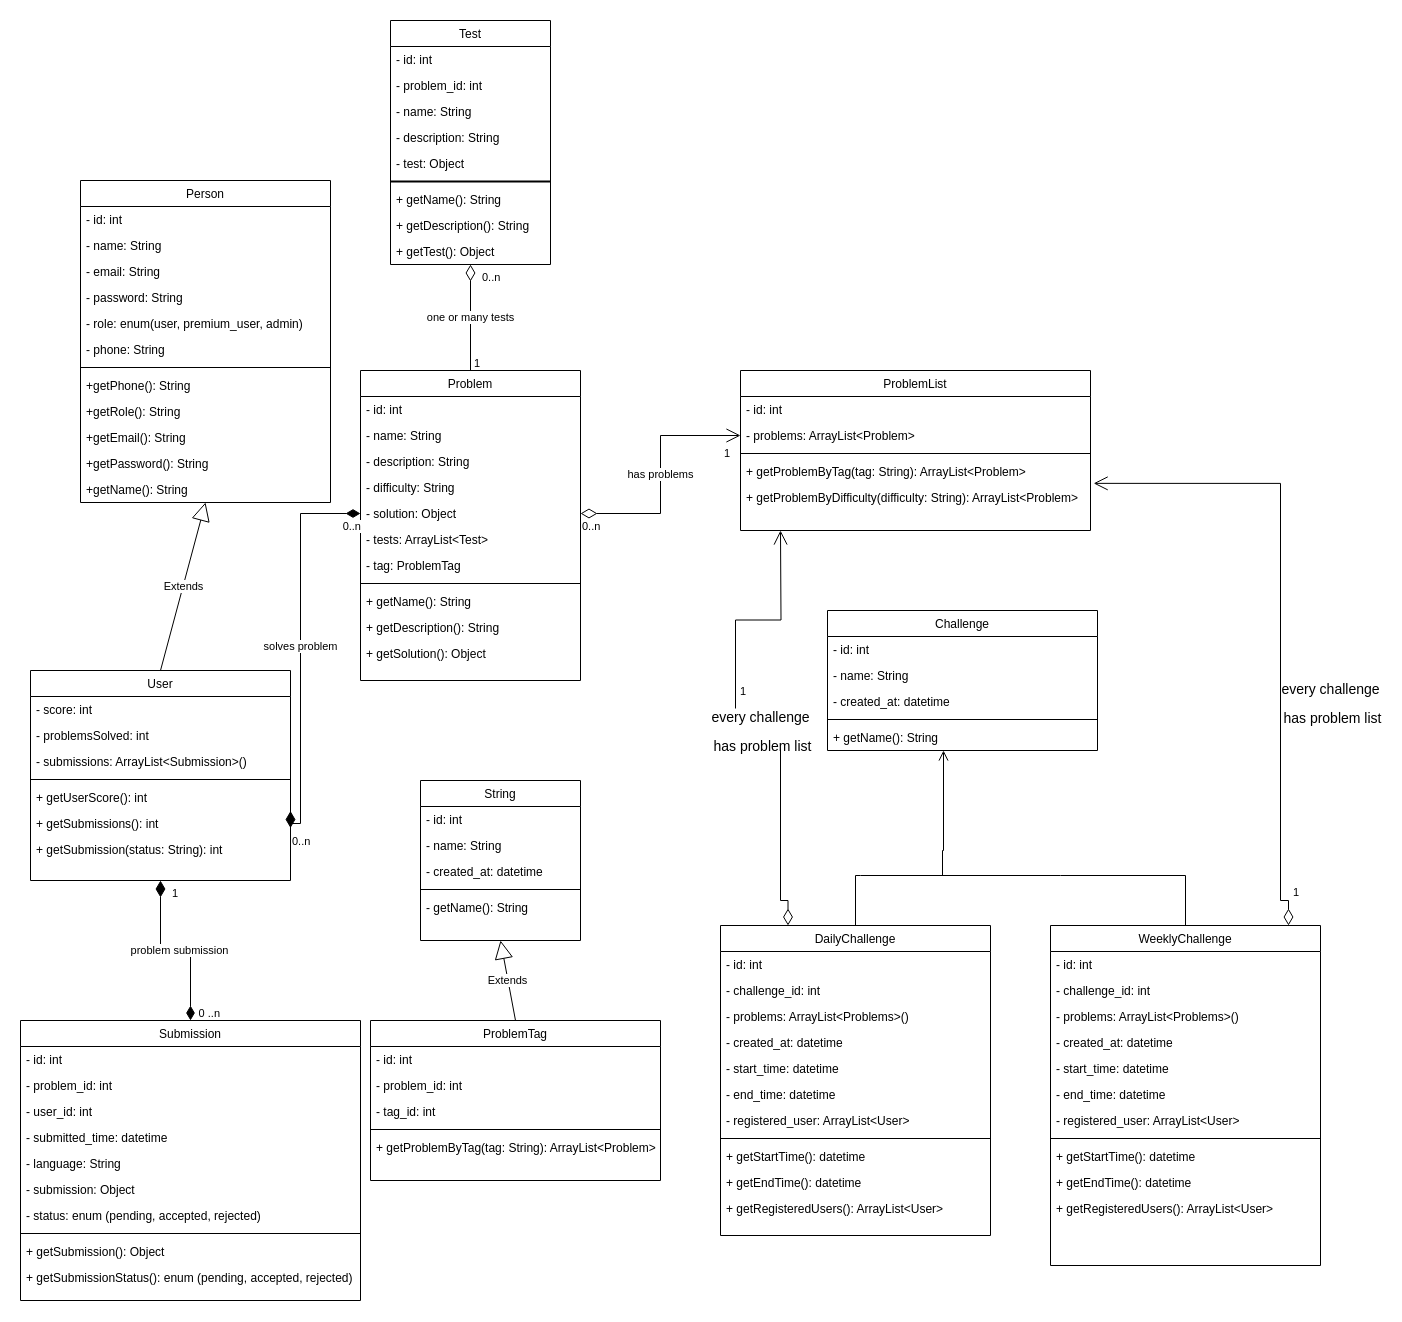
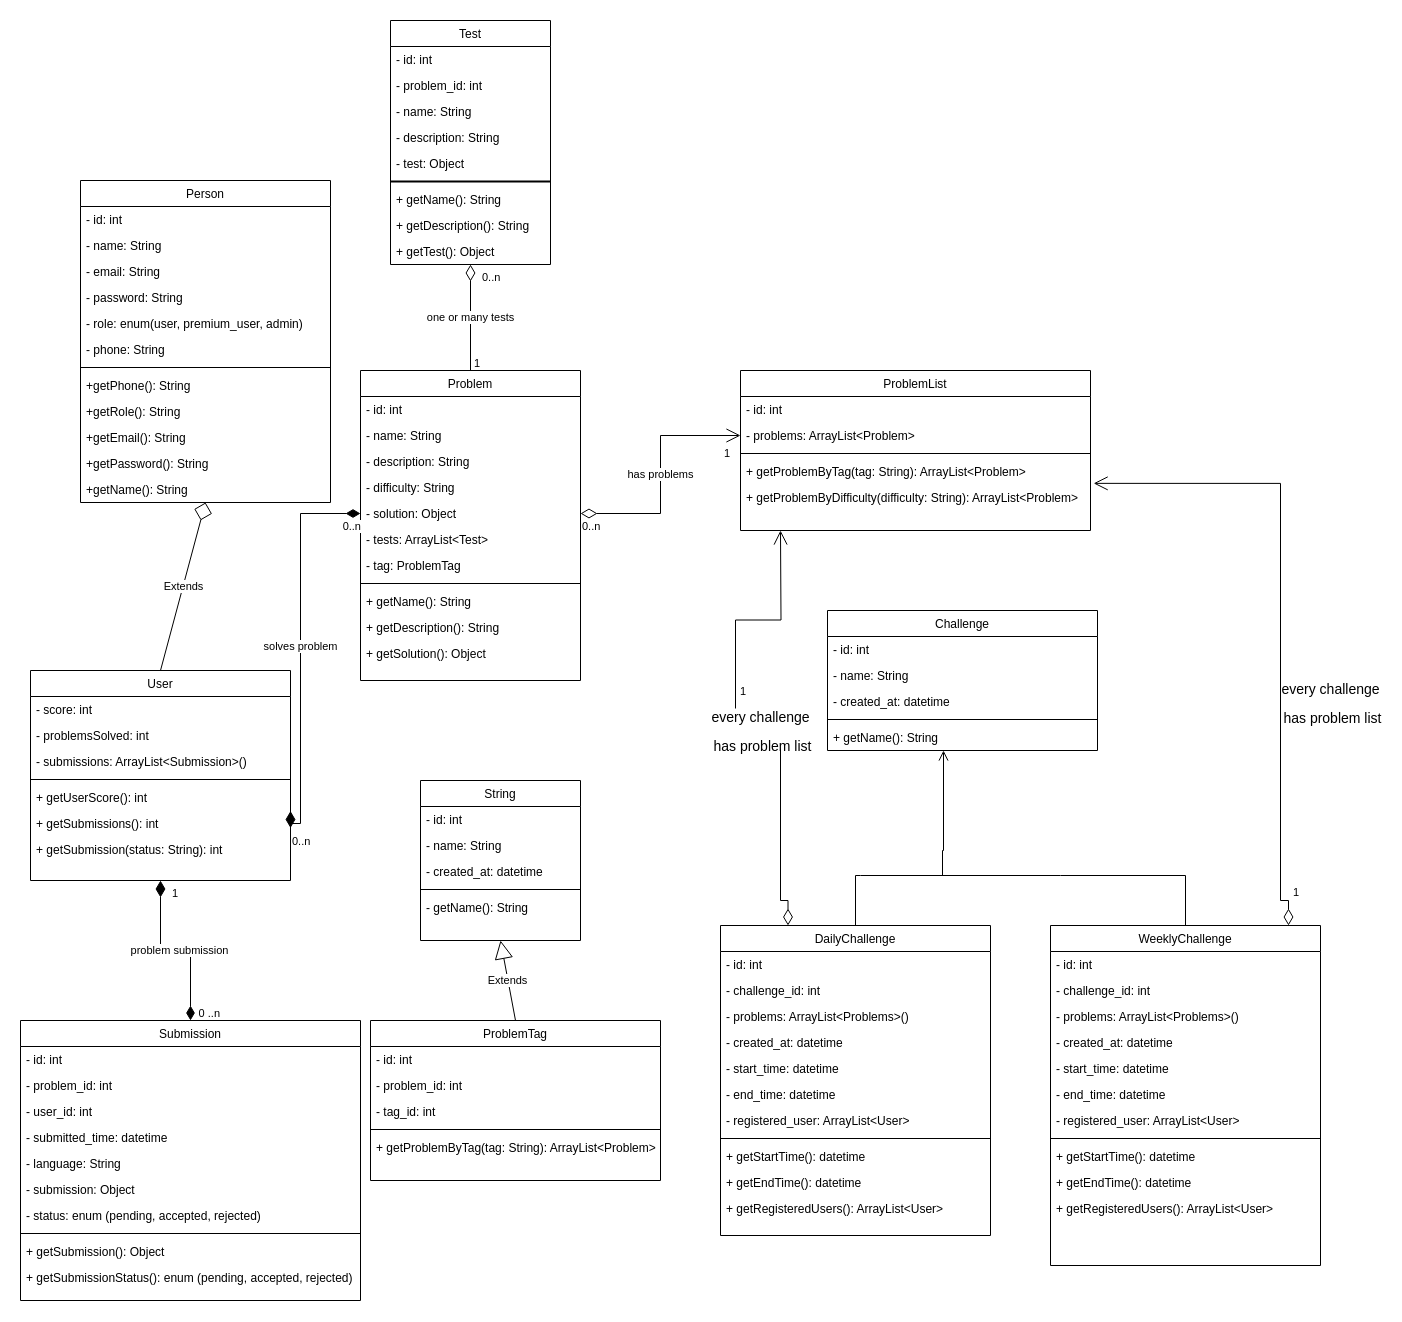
edge "User" -> "Person": arrowhead block -> diamond
